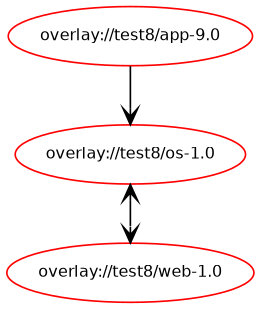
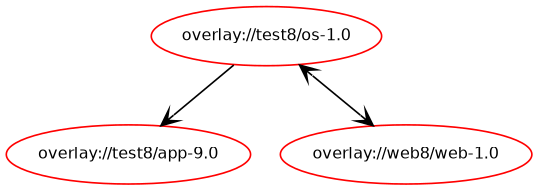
edge "overlay://test8/app-9.0" -> "overlay://test8/os-1.0": reversed
node "overlay://test8/web-1.0": label "overlay://test8/web-1.0" -> "overlay://web8/web-1.0"
